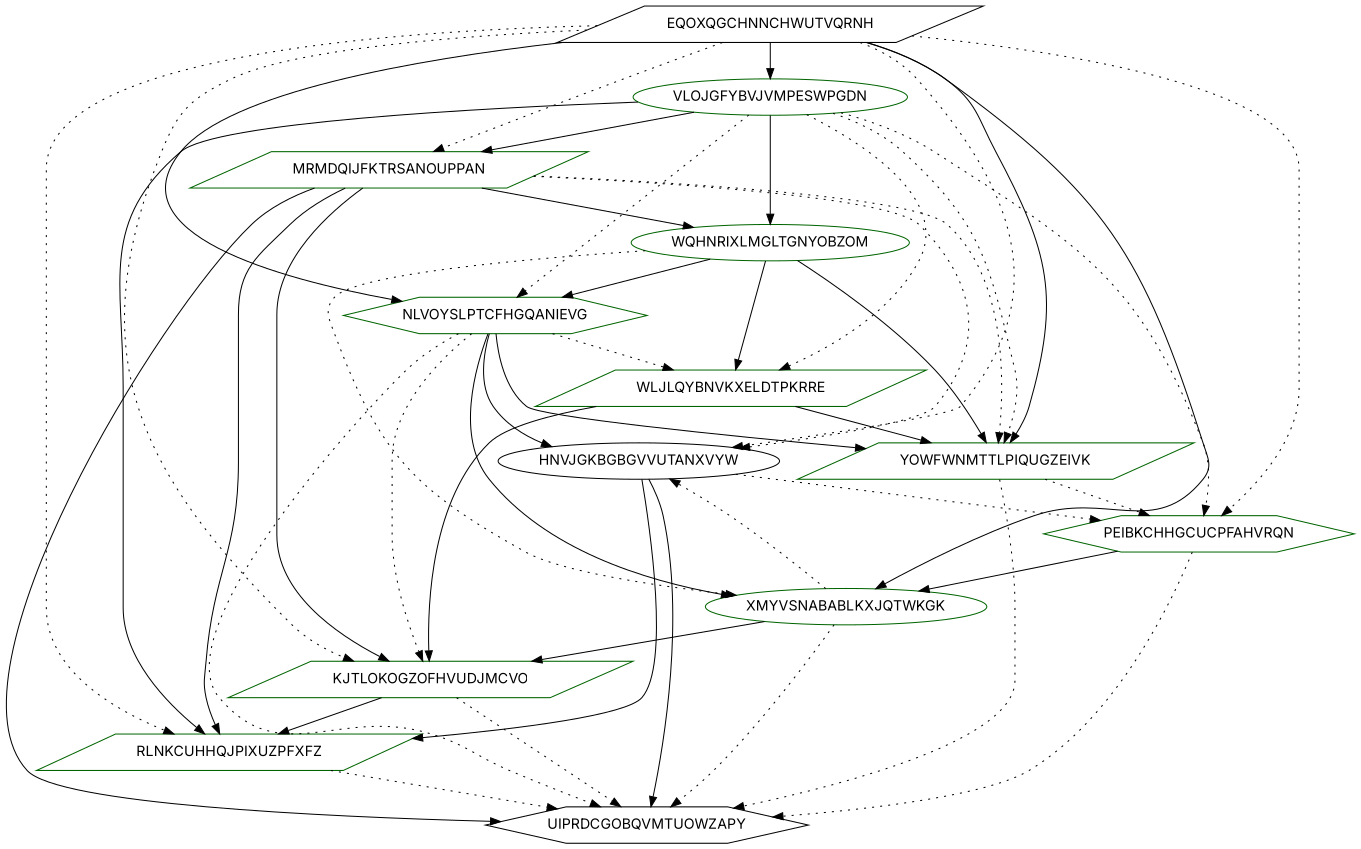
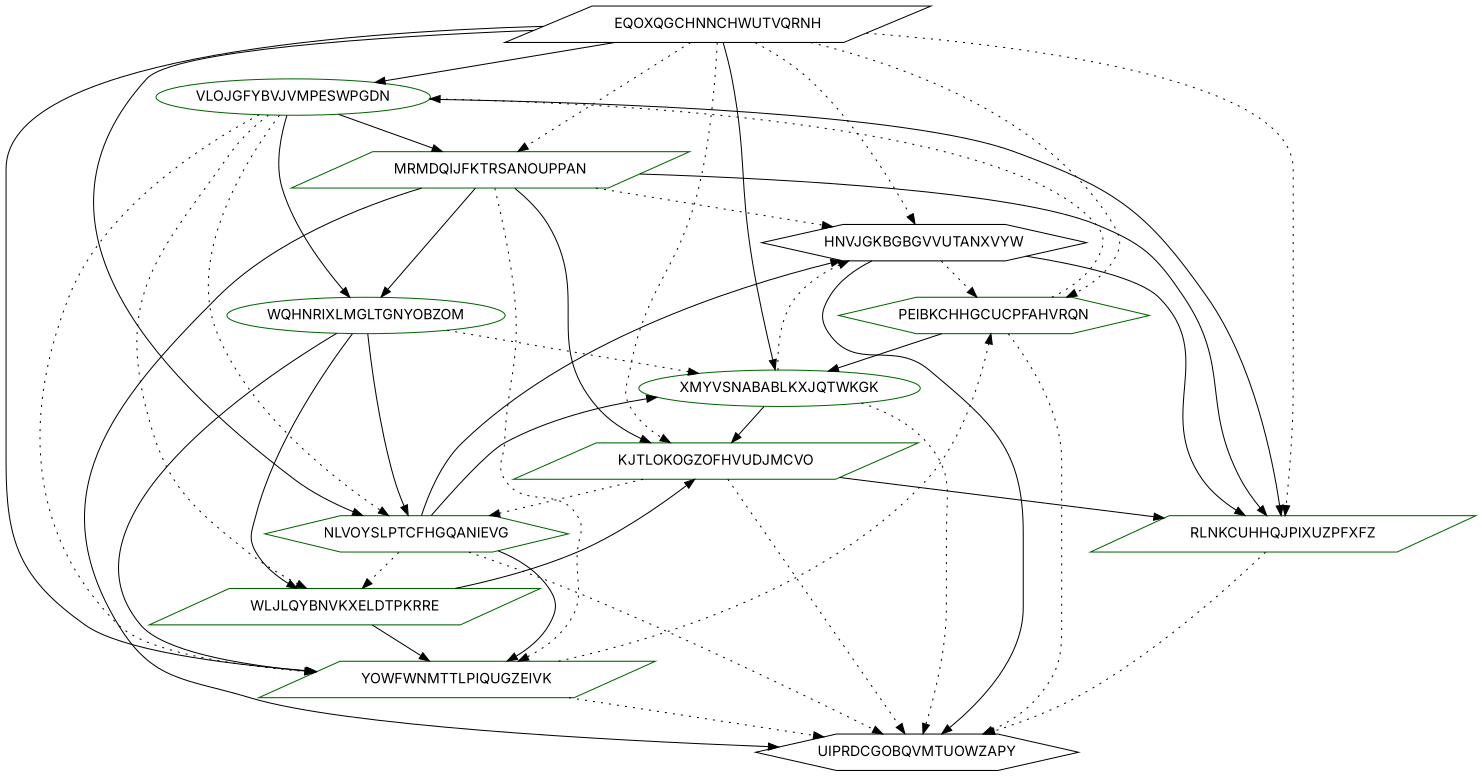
edge "VLOJGFYBVJVMPESWPGDN" -> "PEIBKCHHGCUCPFAHVRQN": reversed
node "HNVJGKBGBGVVUTANXVYW": shape ellipse -> hexagon
edge "NLVOYSLPTCFHGQANIEVG" -> "KJTLOKOGZOFHVUDJMCVO": reversed
